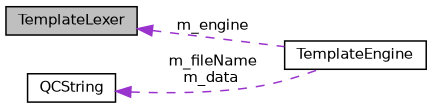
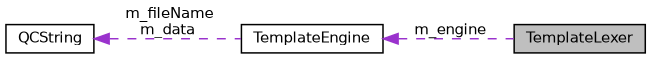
edge "TemplateEngine" -> "TemplateLexer": reversed
